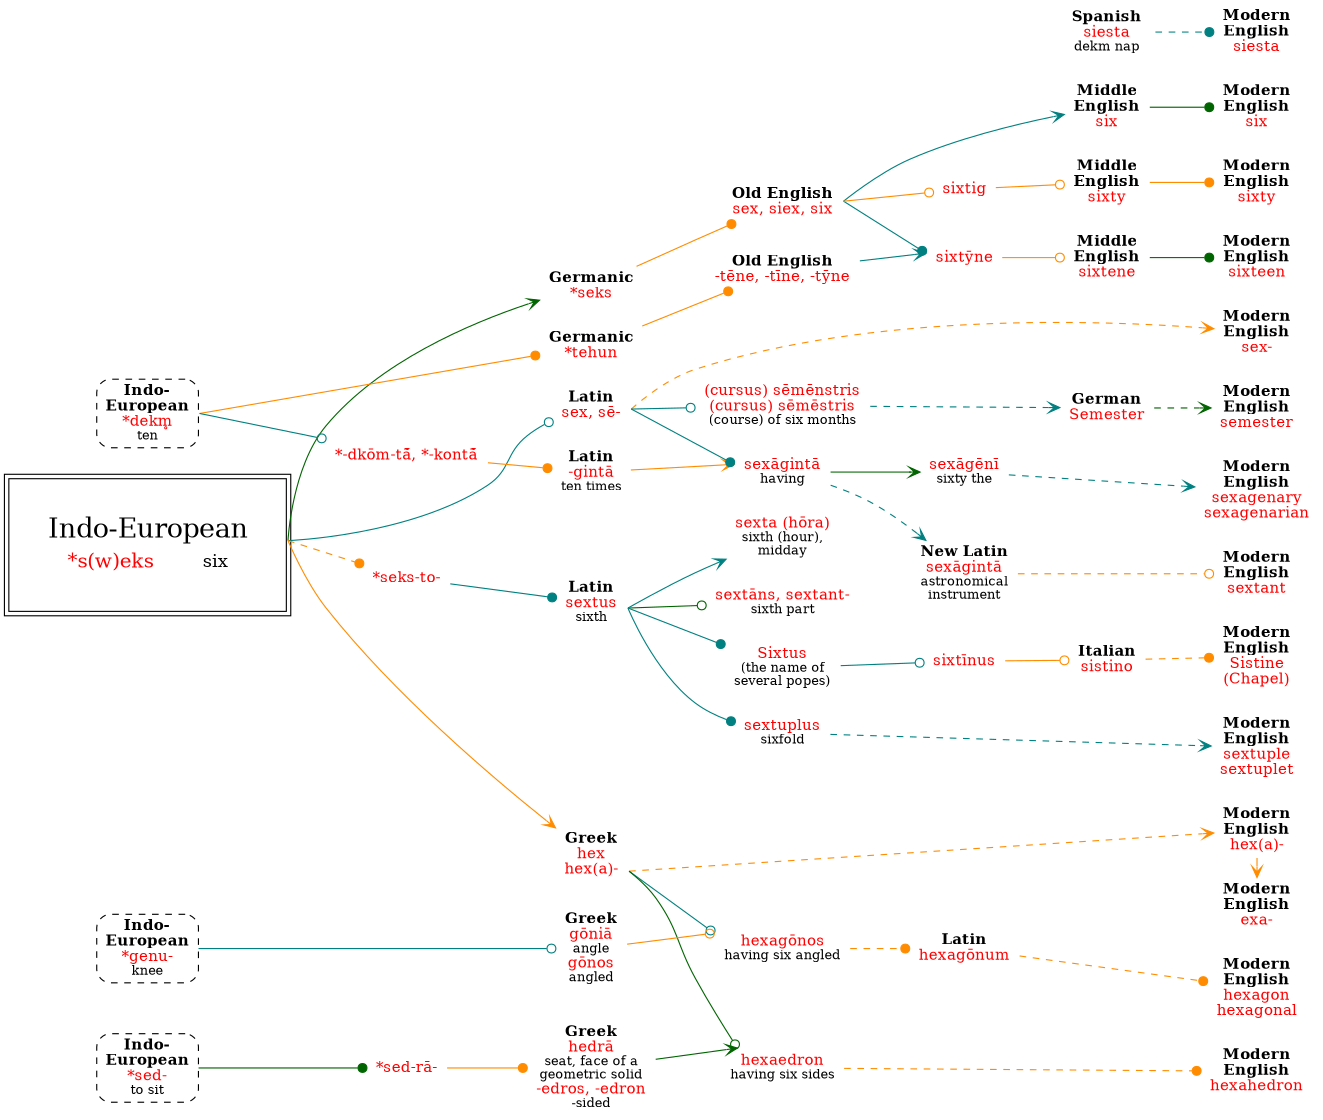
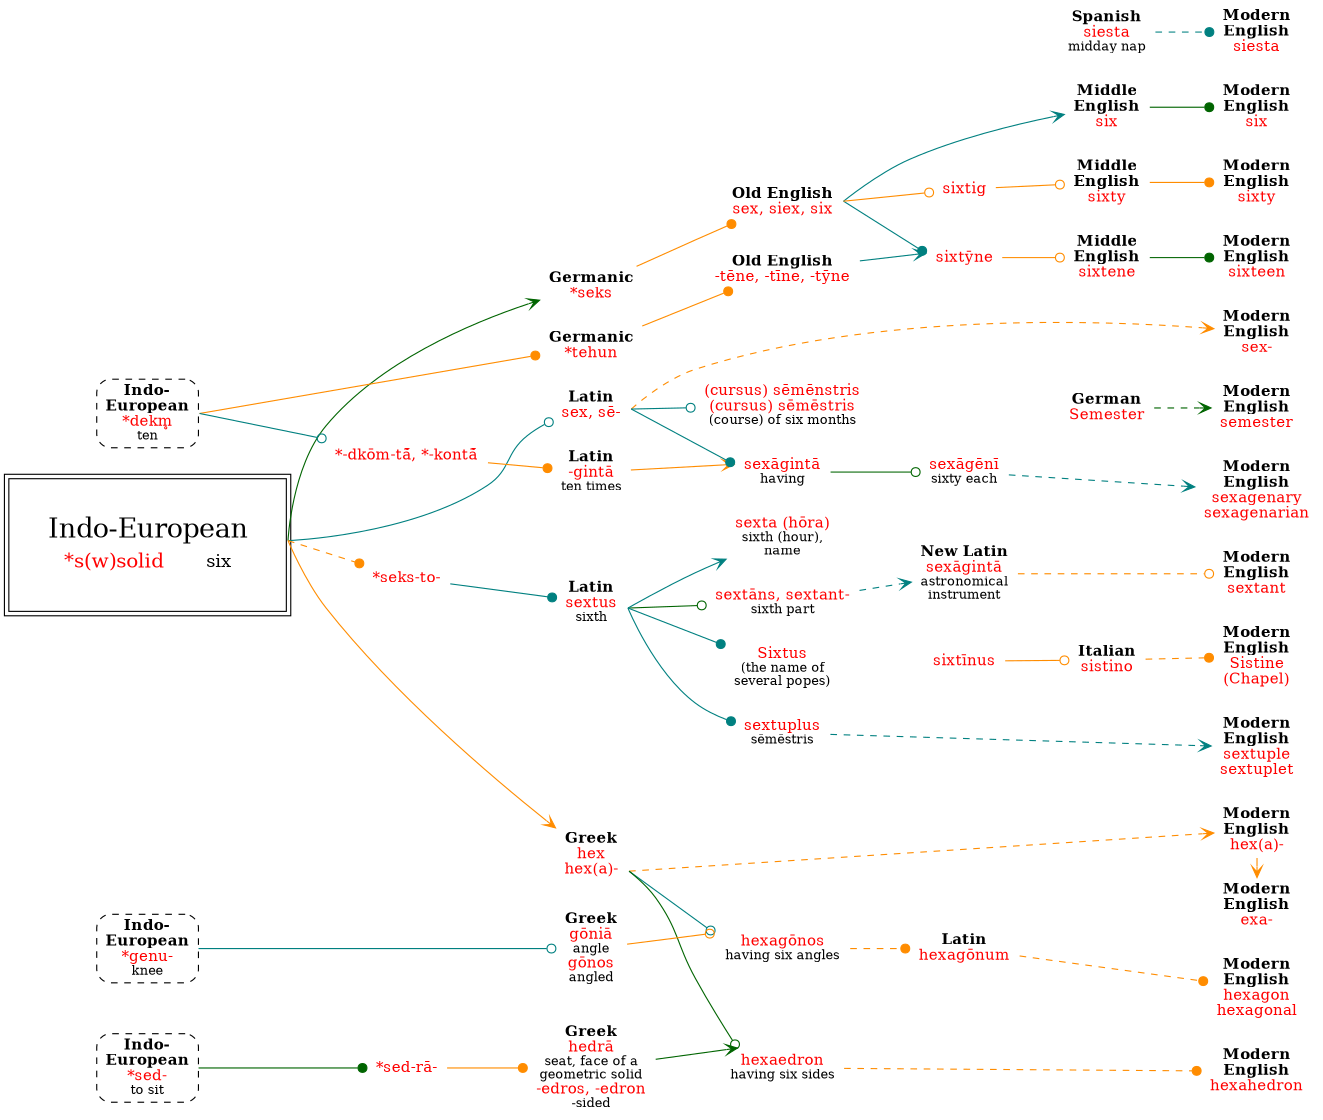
node "Spanish": text "dekm nap" -> "midday nap"
edge "(cursus) sēmēnstris" -> "German": removed
edge "sexāgintā" -> "sexāgēnī": arrowhead vee -> odot
node "sexāgēnī": text "sixty the" -> "sixty each"
edge "sexāgintā" -> "New Latin": now "sextāns, sextant-" -> "New Latin"
node "sexta (hōra)": text "midday" -> "name"
node "Indo-European": text "*s(w)eks" -> "*s(w)solid"
edge "Sixtus" -> "sixtīnus": removed
node "sextuplus": text "sixfold" -> "sēmēstris"
node "hexagōnos": text "having six angled" -> "having six angles"
